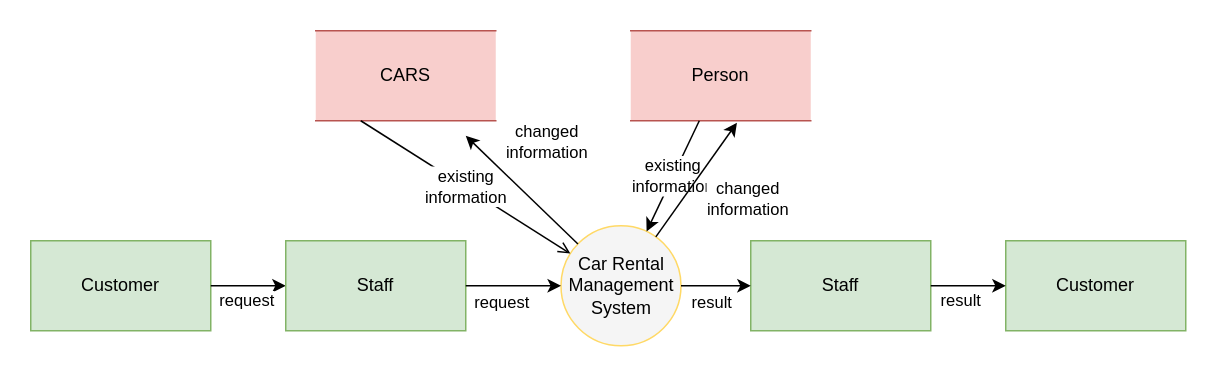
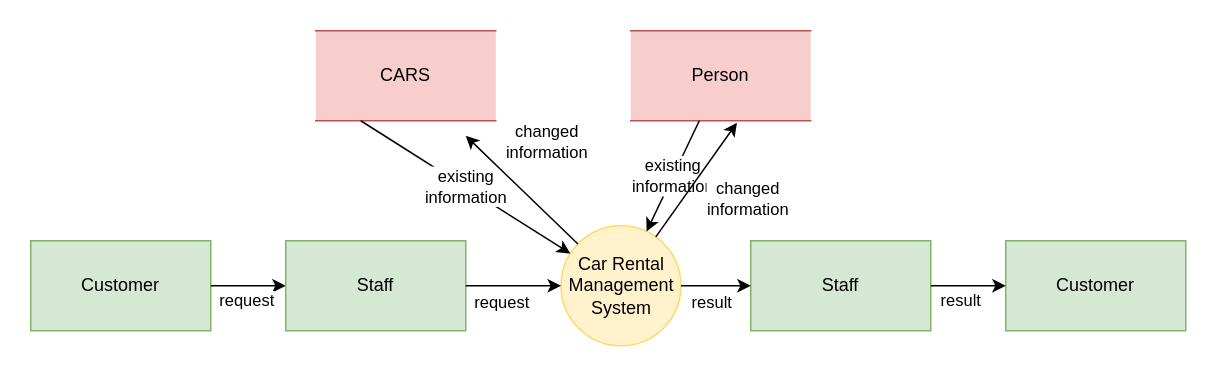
edge "CARS" -> "Car Rental Management System": arrowhead open -> classic
node "Car Rental Management System": fillcolor #f5f5f5 -> #fff2cc
